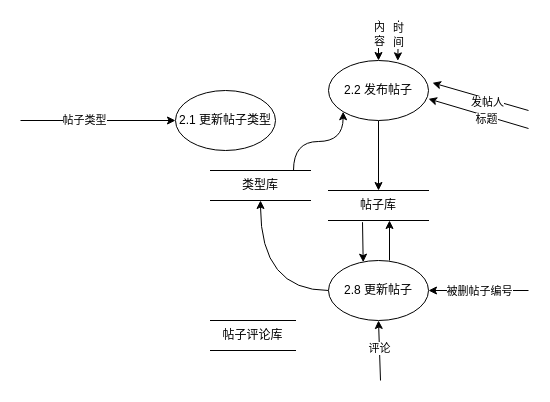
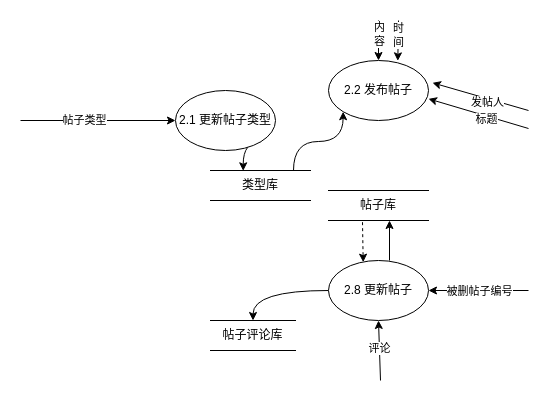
edge "2.2 发布帖子" -> "帖子库": removed
edge "2.1 更新帖子类型" -> "类型库": added
edge "帖子库" -> "2.8 更新帖子": style solid -> dashed
edge "2.8 更新帖子" -> "类型库": now "2.8 更新帖子" -> "帖子评论库"
